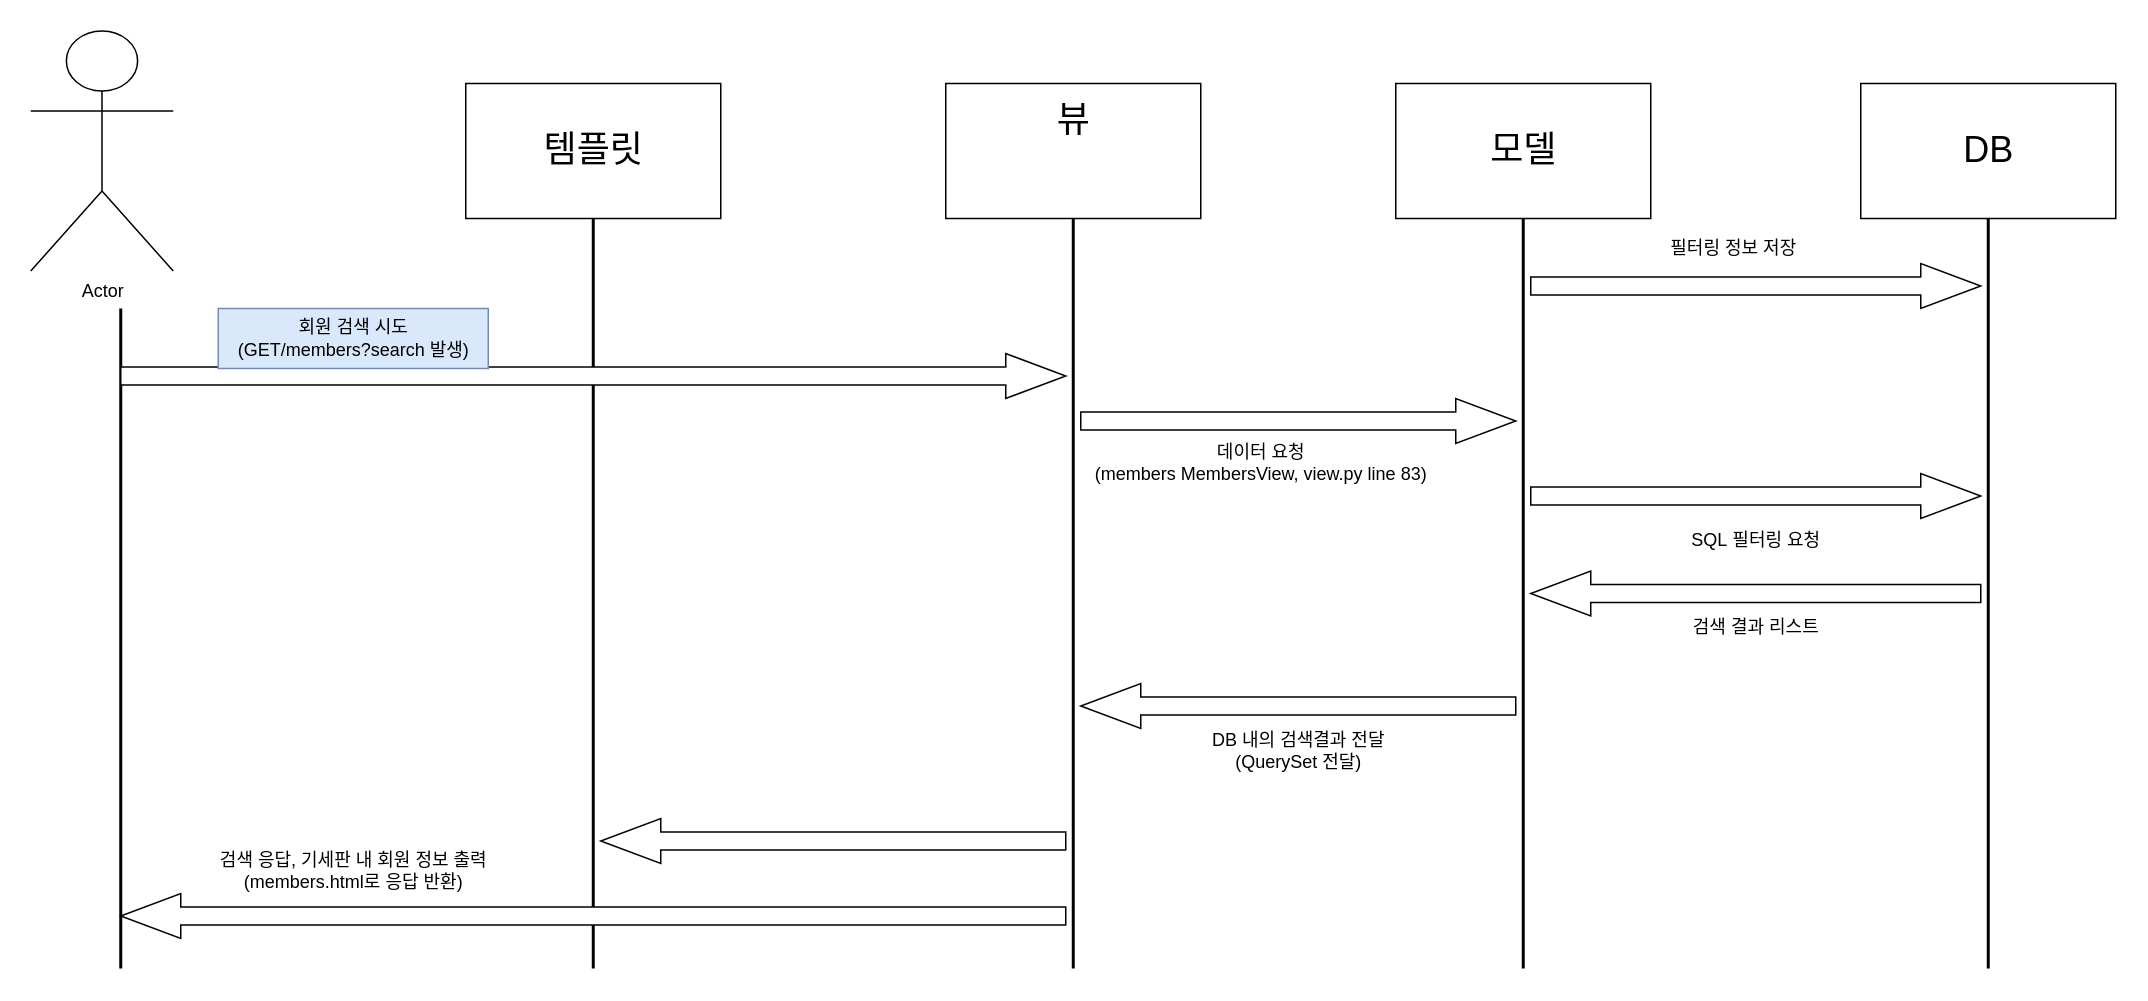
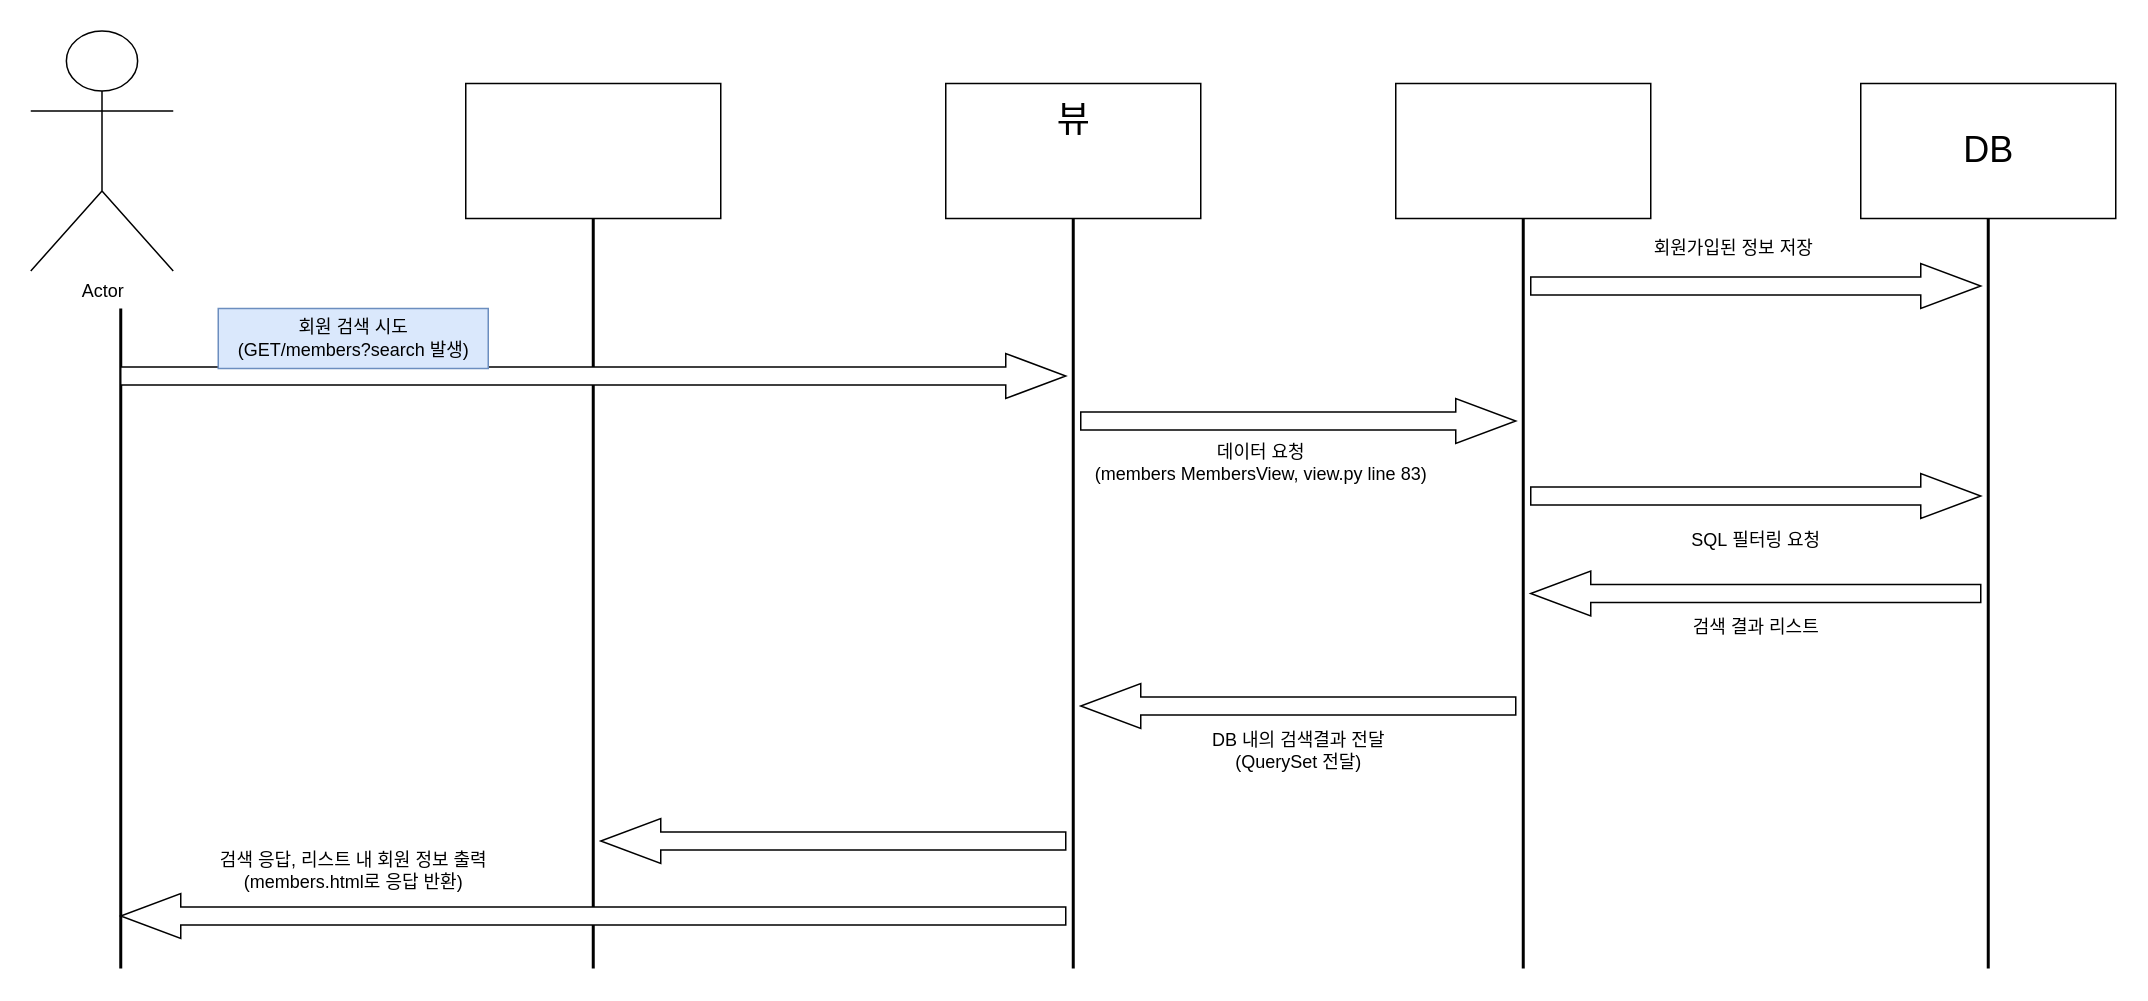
node "템플릿": removed
node "모델": removed
node "필터링 정보 저장": label "필터링 정보 저장" -> "회원가입된 정보 저장"
node "검색 응답, 기세판 내 회원 정보 출력 (members.html로 응답 반환)": label "검색 응답, 기세판 내 회원 정보 출력 (members.html로 응답 반환)" -> "검색 응답, 리스트 내 회원 정보 출력 (members.html로 응답 반환)"
